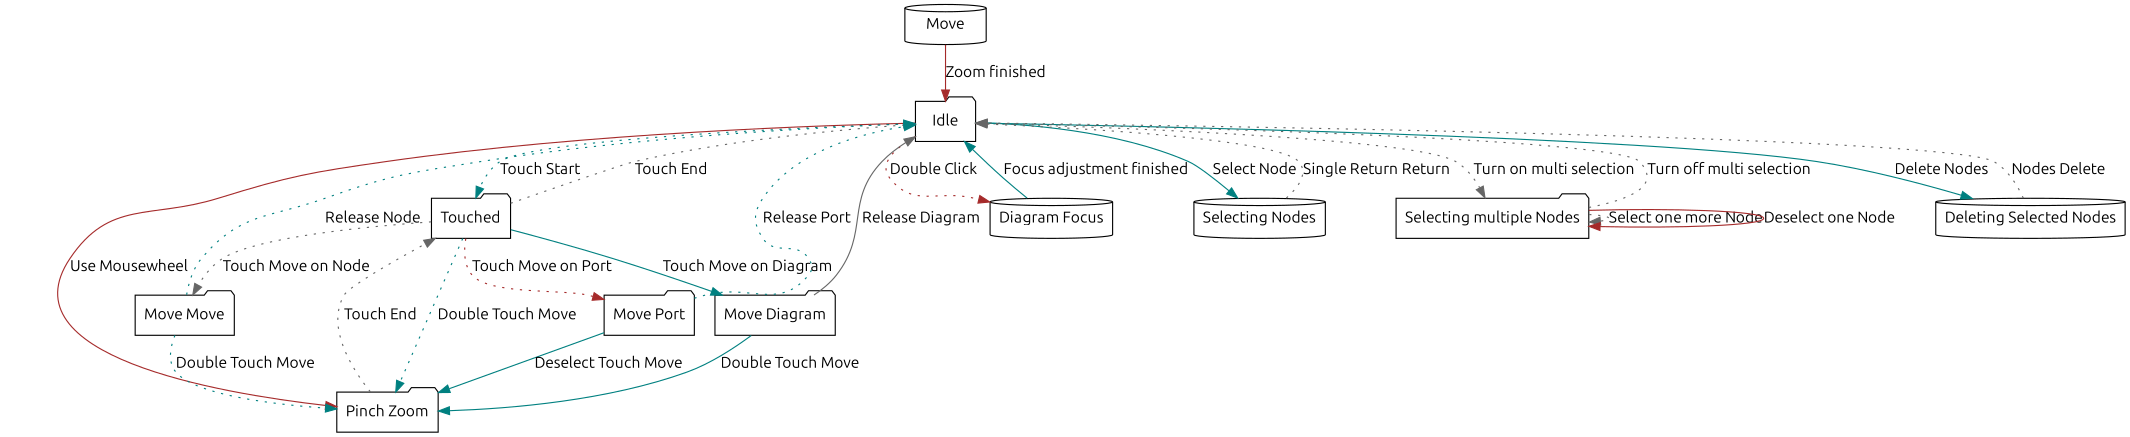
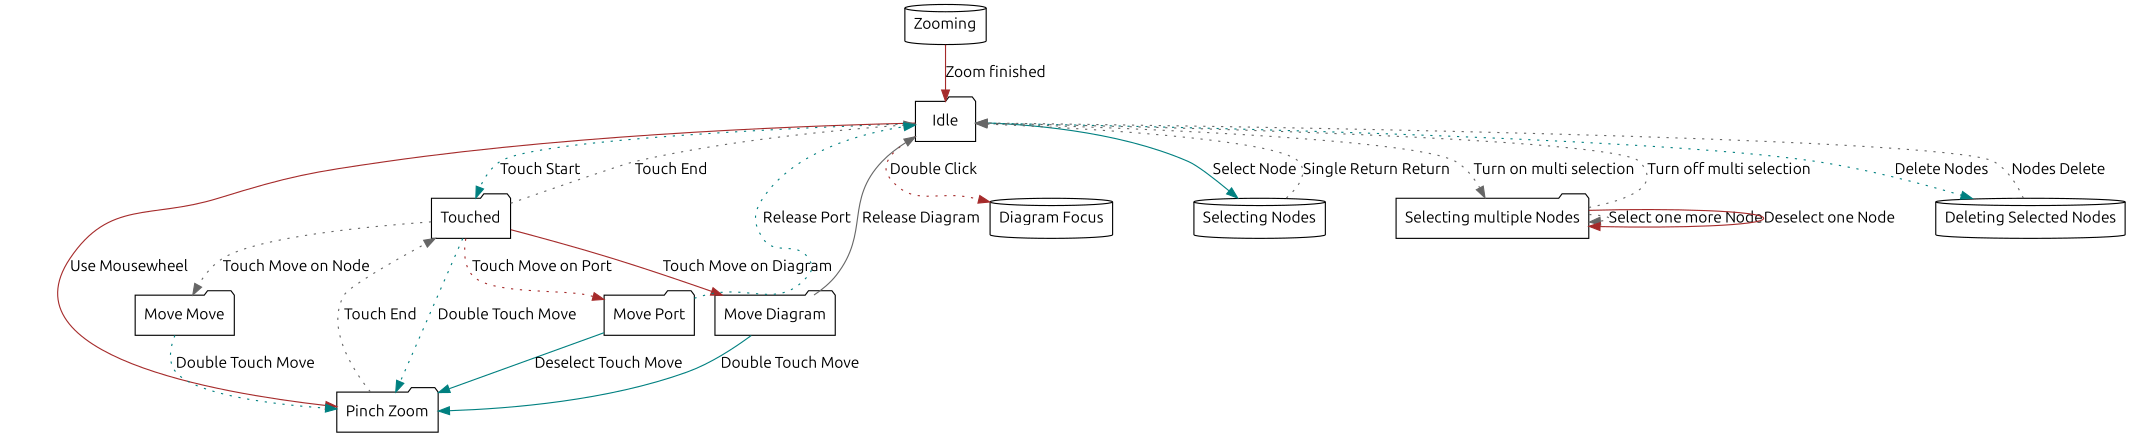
node "Move": label "Move" -> "Zooming"
edge "Idle" -> "Deleting Selected Nodes": style solid -> dotted
edge "Move Move" -> "Idle": removed, label "Release Node"
edge "Diagram Focus" -> "Idle": removed, label "Focus adjustment finished"
edge "Touched" -> "Move Diagram": color teal -> brown
